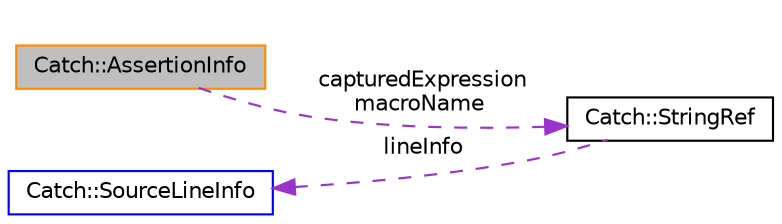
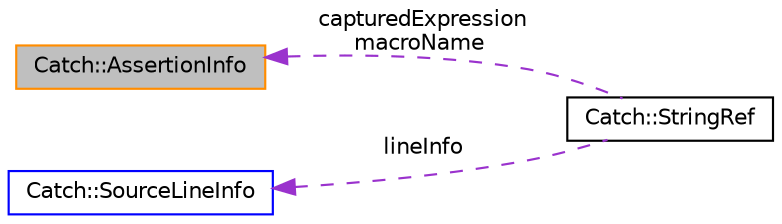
edge "Catch::AssertionInfo" -> "Catch::StringRef": reversed
